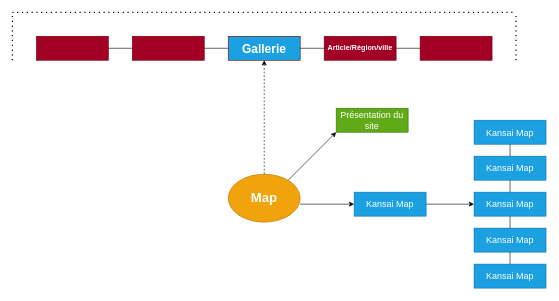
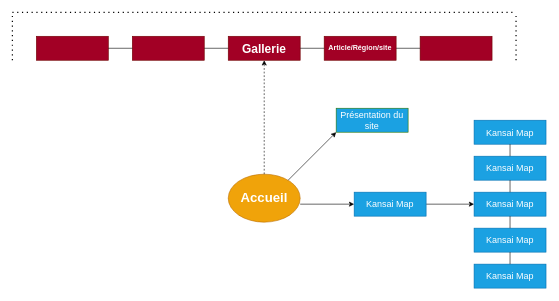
node "Gallerie": fillcolor #1ba1e2 -> #a20025
node "Article/Région/ville": label "Article/Région/ville" -> "Article/Région/site"
node "Présentation du site": fillcolor #60a917 -> #1ba1e2
node "Map": label "Map" -> "Accueil"
